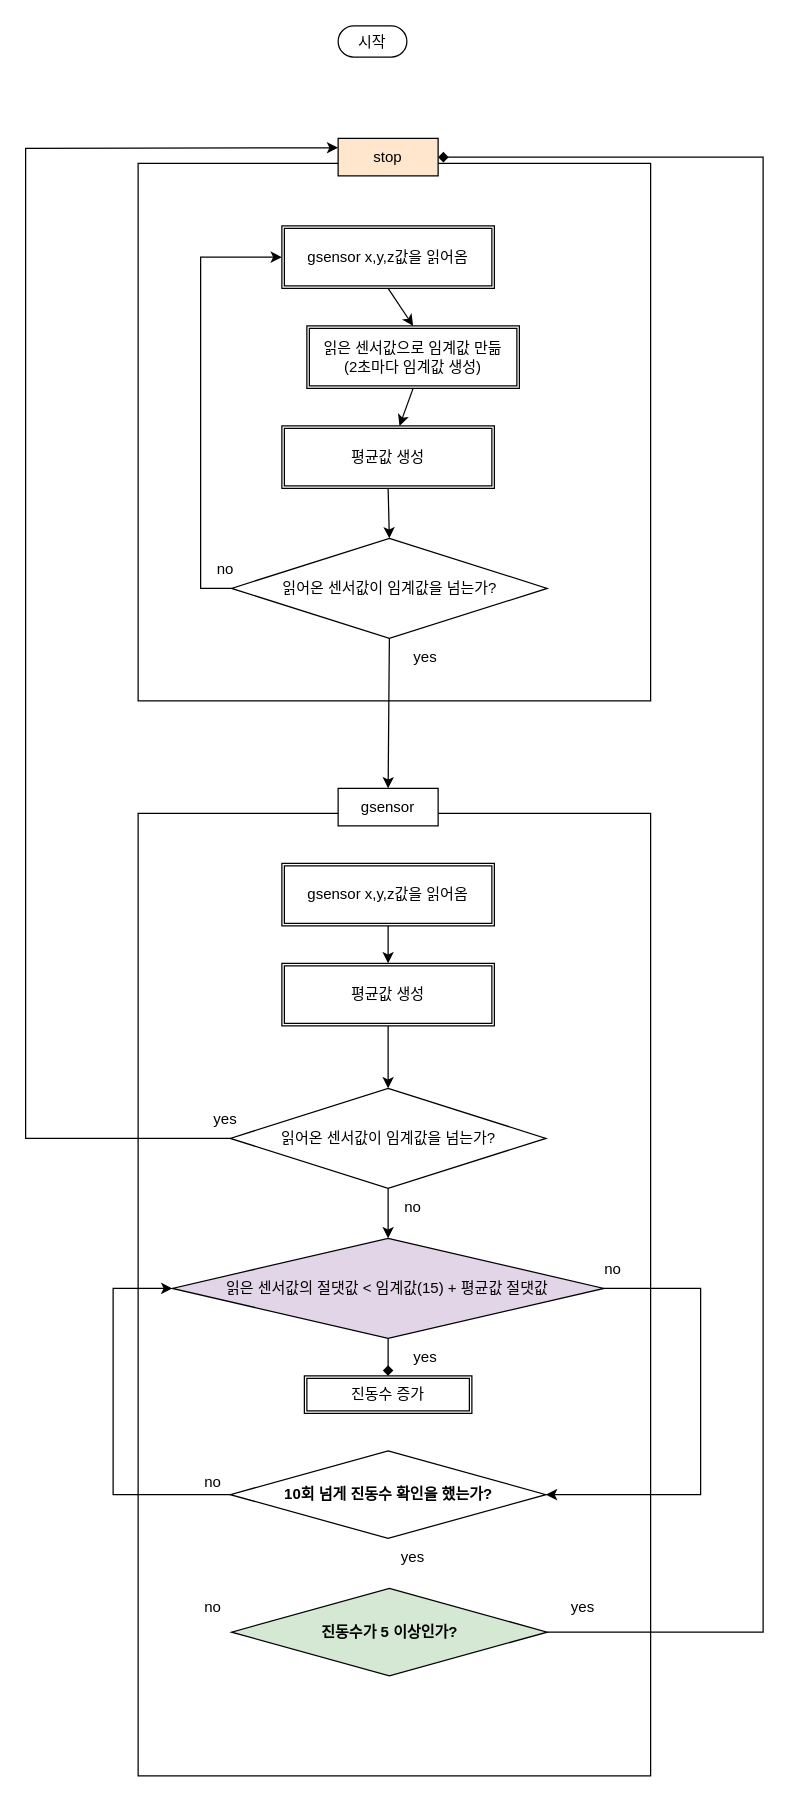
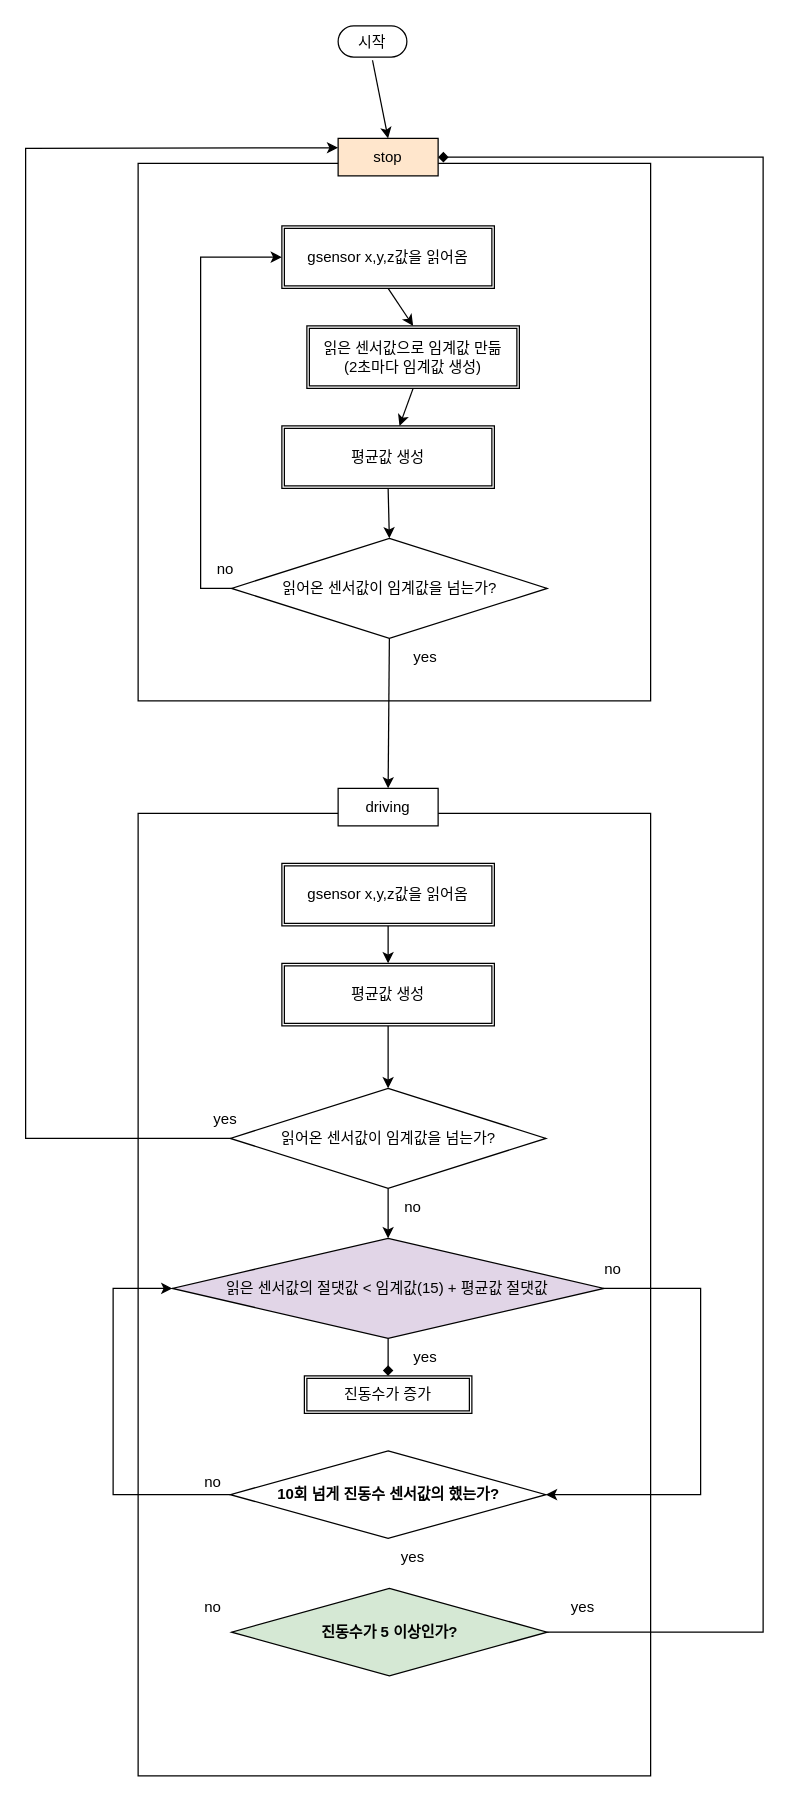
edge "시작" -> "stop": added
node "gsensor": label "gsensor" -> "driving"
node "진동수 증가": label "진동수 증가" -> "진동수가 증가"
node "10회 넘게 진동수 확인을 했는가?": label "10회 넘게 진동수 확인을 했는가?" -> "10회 넘게 진동수 센서값의 했는가?"
